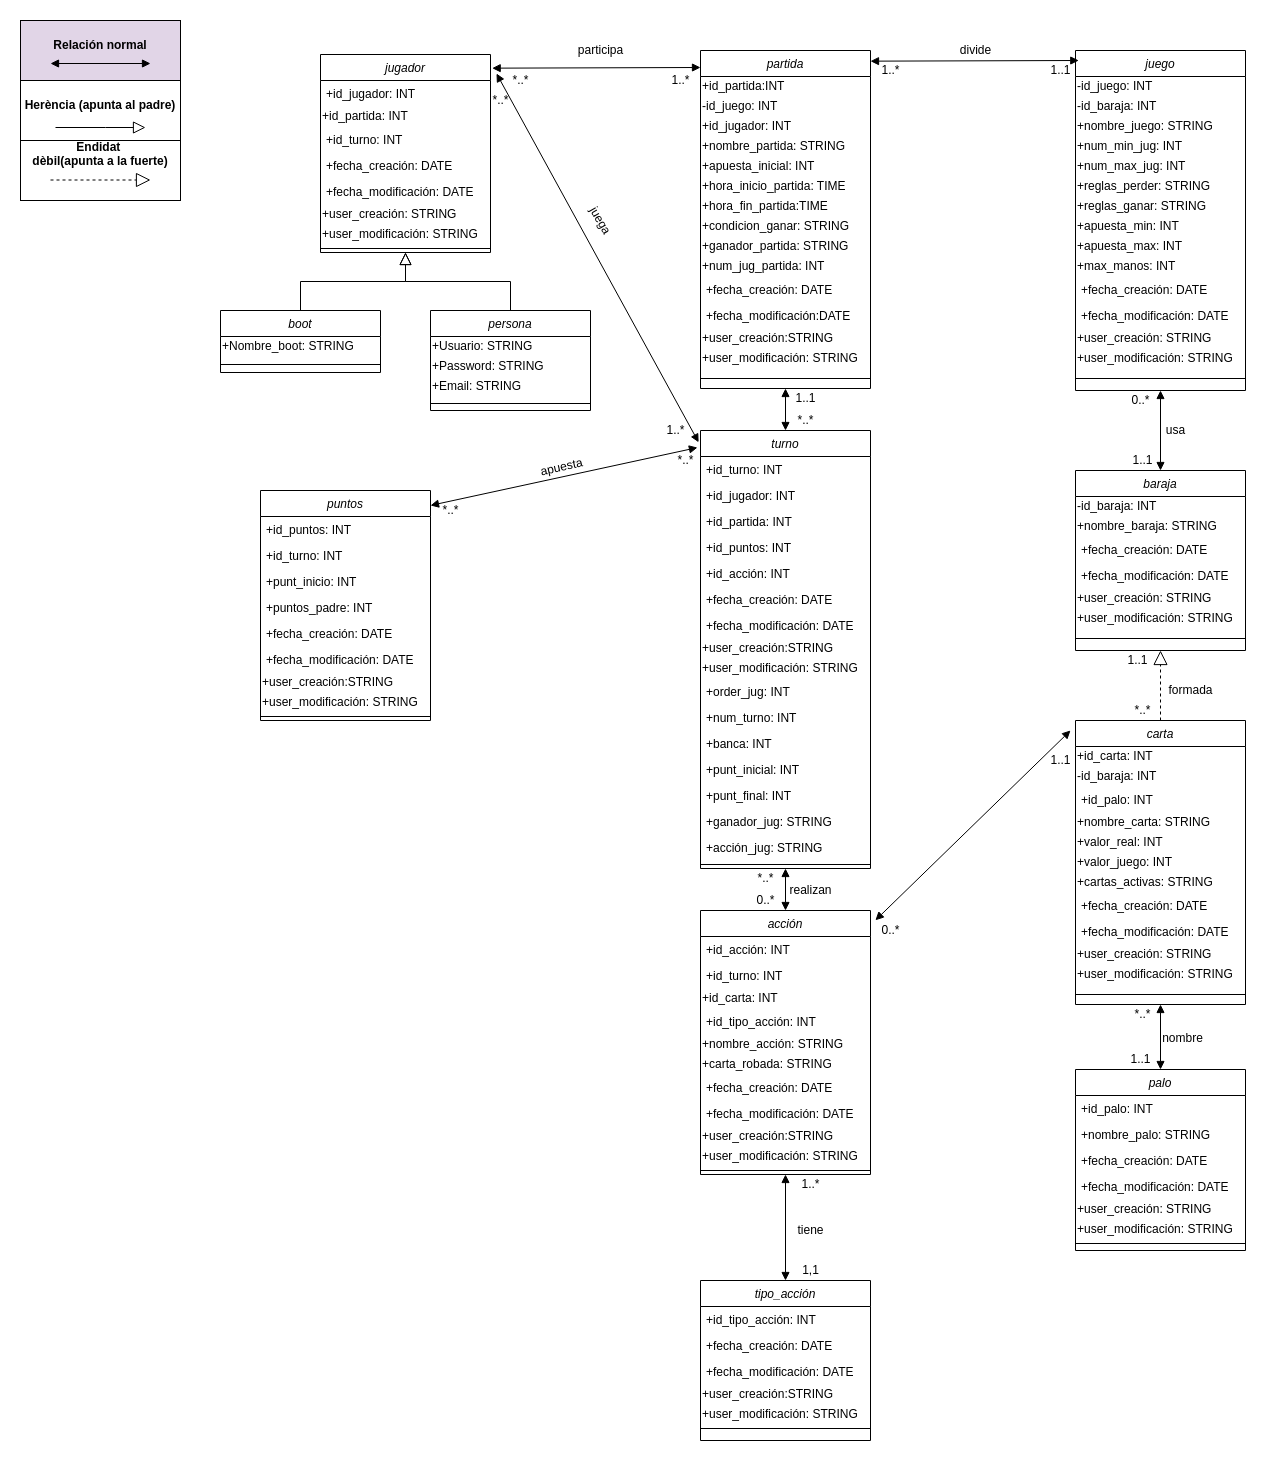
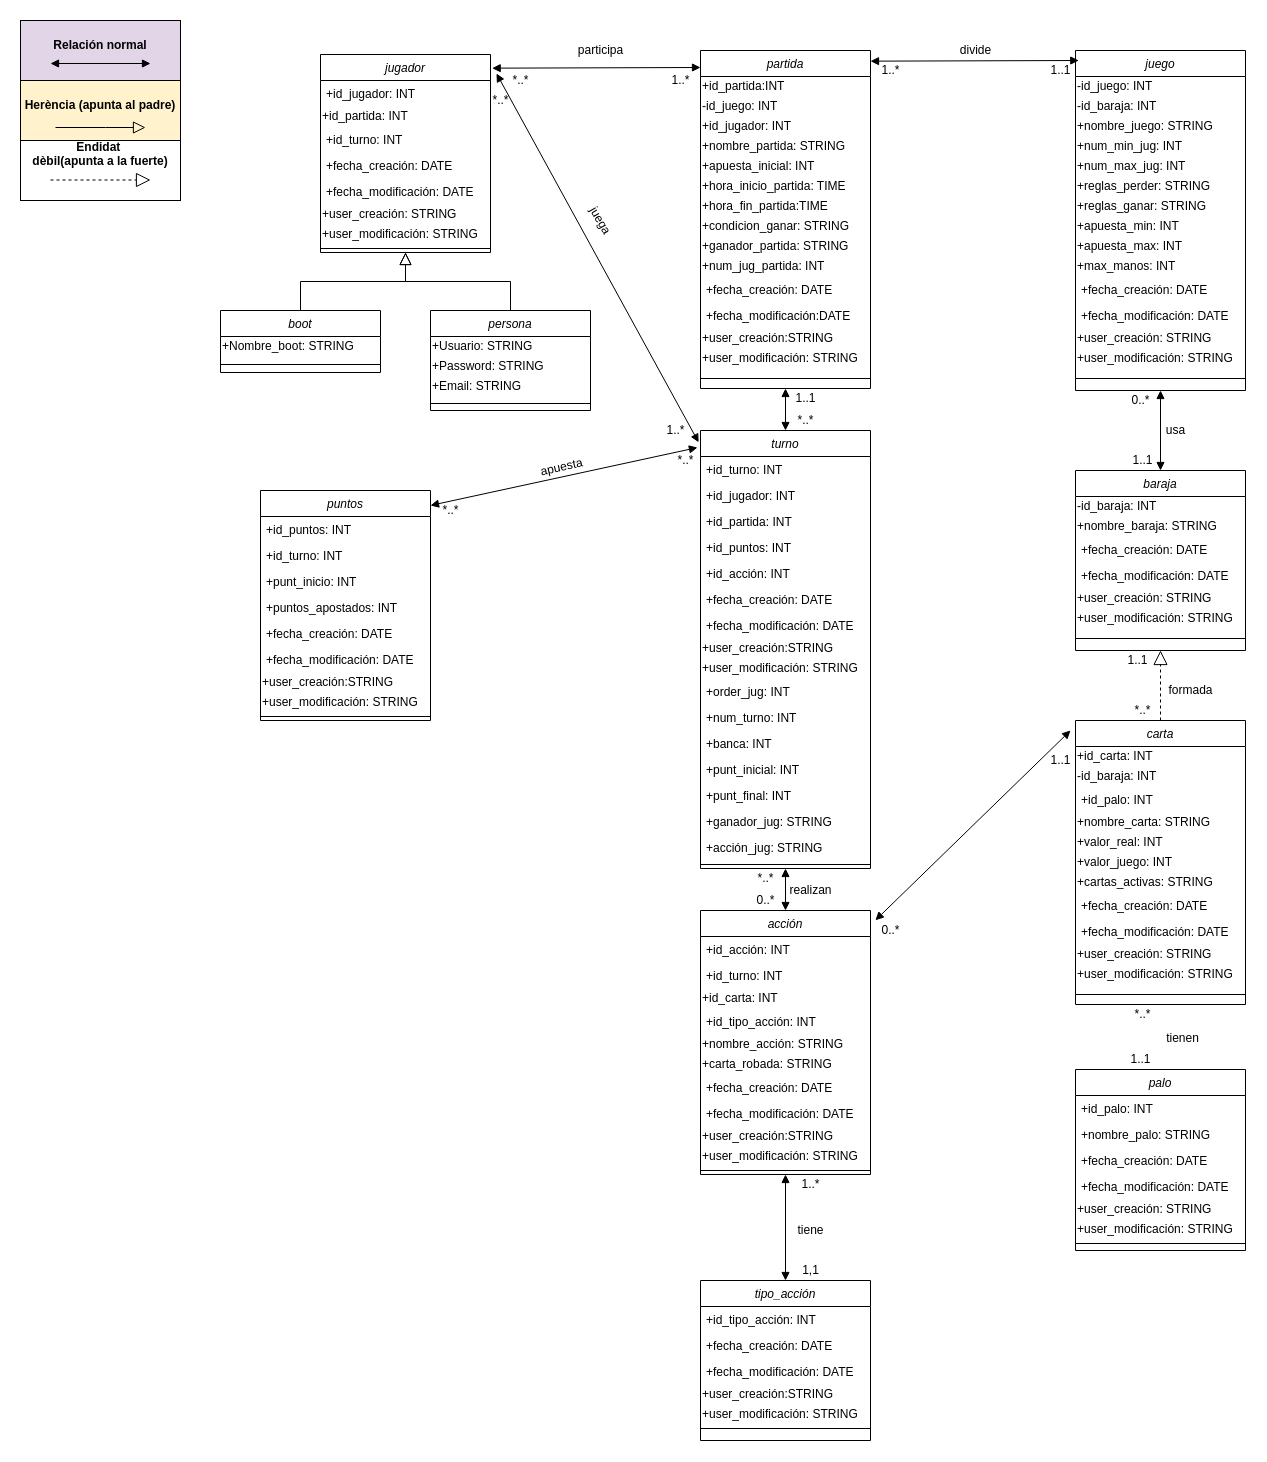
node "Herència (apunta al padre)": fillcolor #ffffff -> #fff2cc
node "+puntos_padre: INT": label "+puntos_padre: INT" -> "+puntos_apostados: INT"
edge "carta" -- "palo": removed
node "nombre": label "nombre" -> "tienen"
